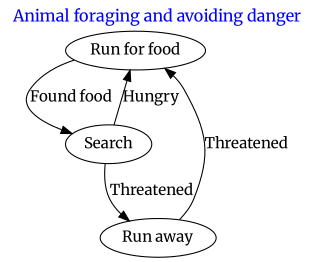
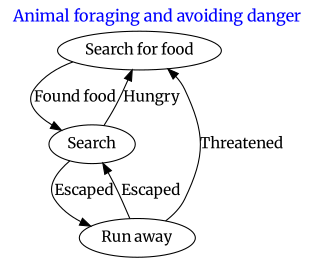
node "Run for food": label "Run for food" -> "Search for food"
edge "Search" -> "Run away": label "Threatened" -> "Escaped"
edge "Run away" -> "Search": added, label "Escaped"
